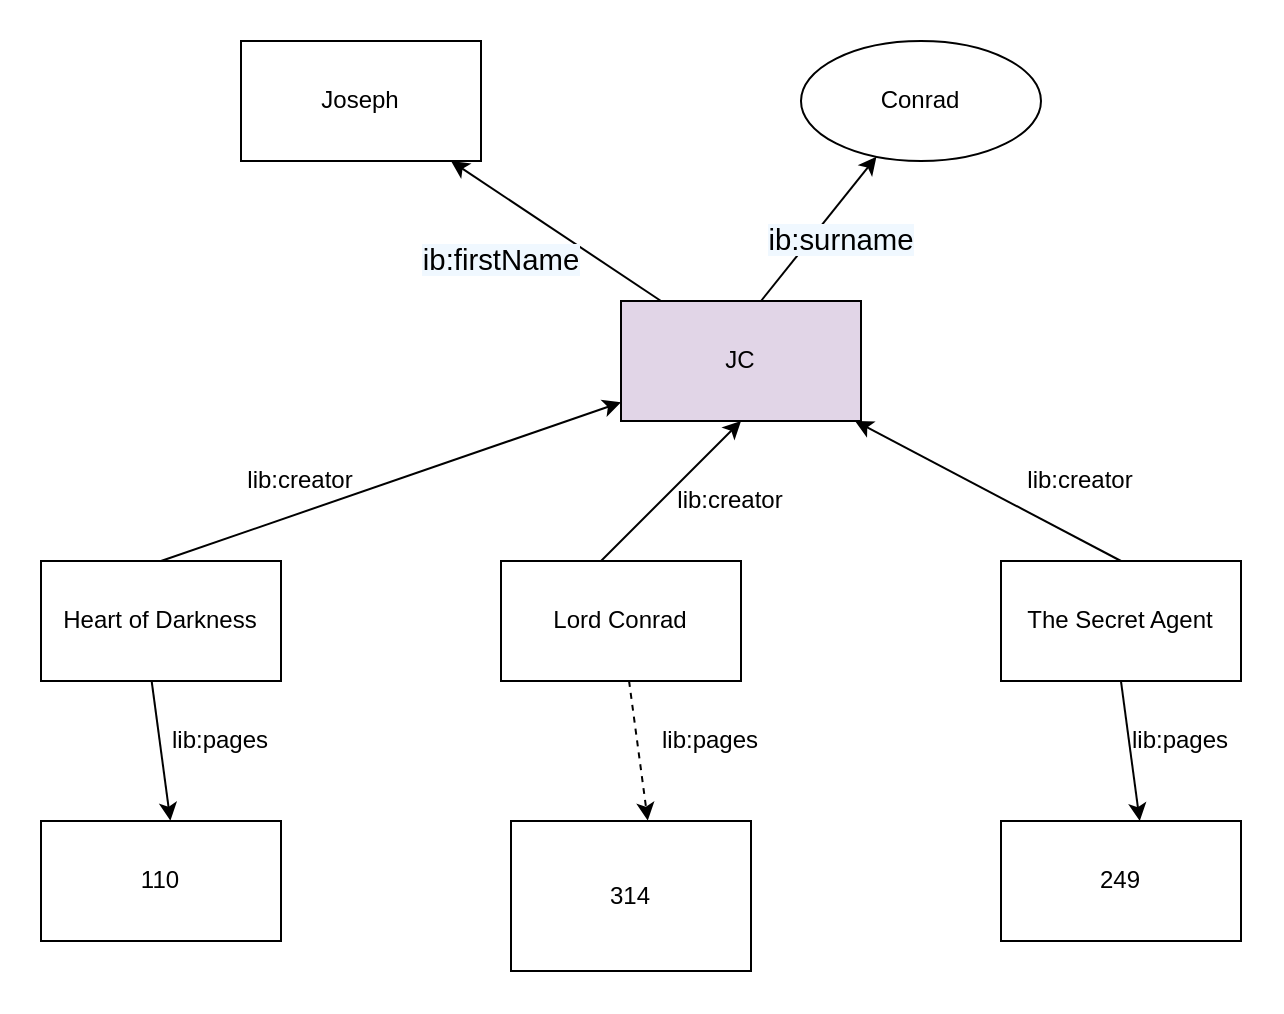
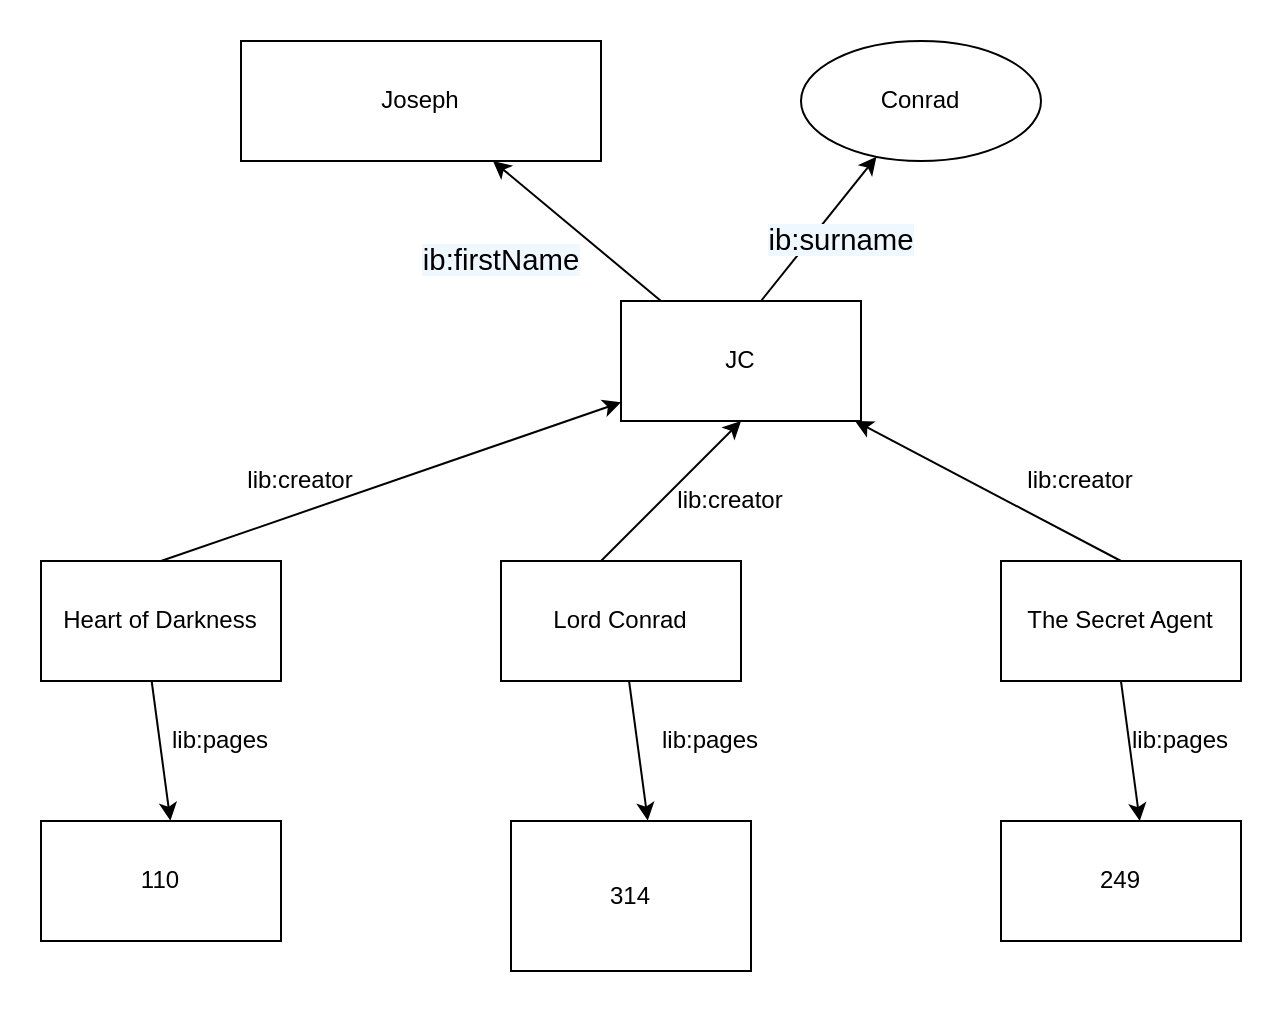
node "Joseph": size 240x120 -> 360x120
node "JC": fillcolor #e1d5e7 -> #ffffff
edge "Lord Conrad" -> "314": style dashed -> solid
